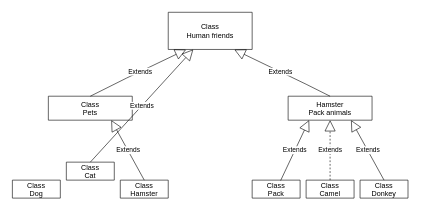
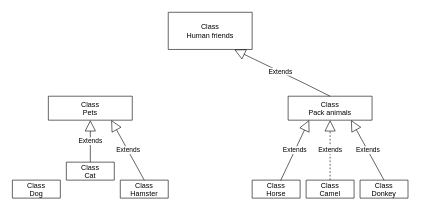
edge "Class Pets" -> "Class Human friends": removed, label "Extends"
node "Hamster Pack animals": label "Hamster Pack animals" -> "Class Pack animals"
edge "Class Cat" -> "Class Human friends": now "Class Cat" -> "Class Pets"
node "Class Pack": label "Class Pack" -> "Class Horse"
